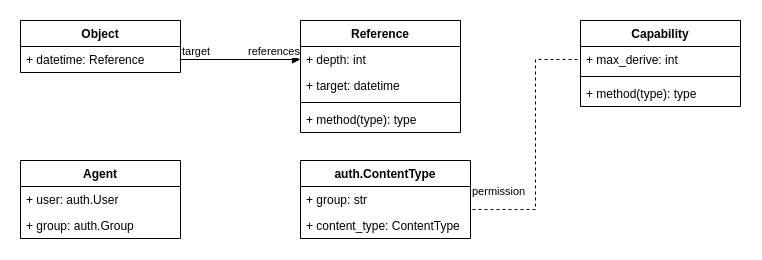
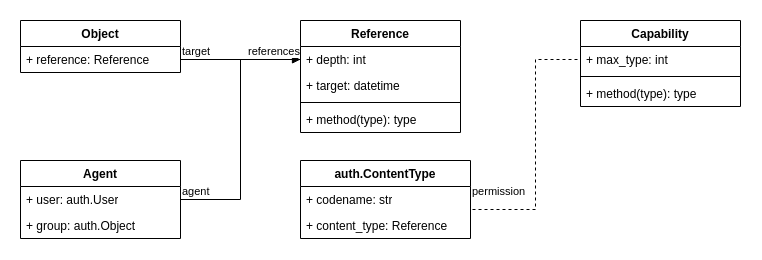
node "+ datetime: Reference": label "+ datetime: Reference" -> "+ reference: Reference"
node "+ max_derive: int": label "+ max_derive: int" -> "+ max_type: int"
edge "+ depth: int" -- "+ user: auth.User": added, label "agent"
node "+ group: str": label "+ group: str" -> "+ codename: str"
node "+ group: auth.Group": label "+ group: auth.Group" -> "+ group: auth.Object"
node "+ content_type: ContentType": label "+ content_type: ContentType" -> "+ content_type: Reference"
